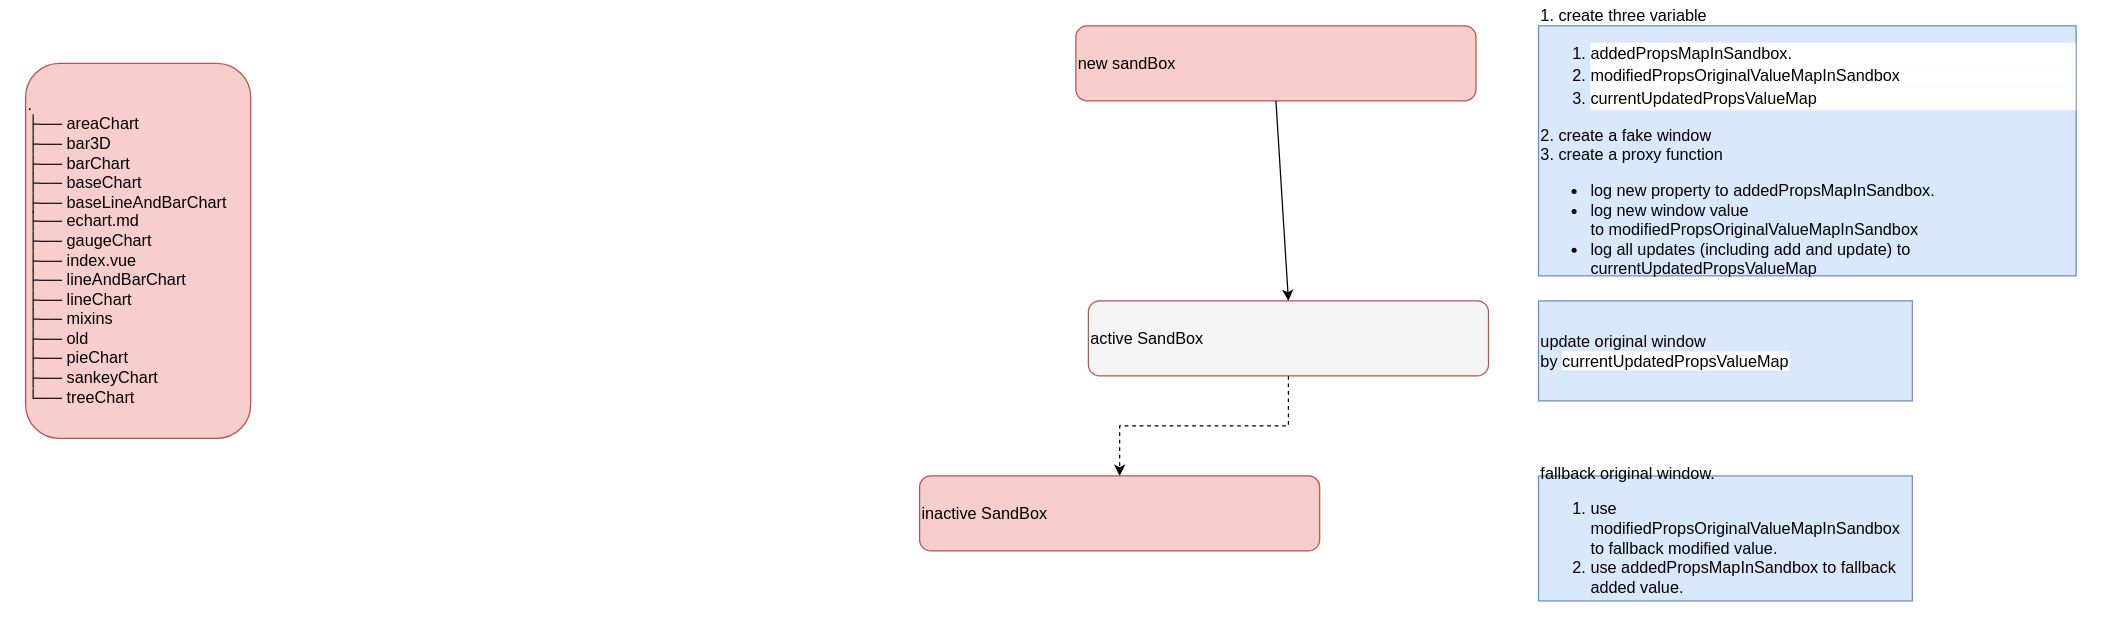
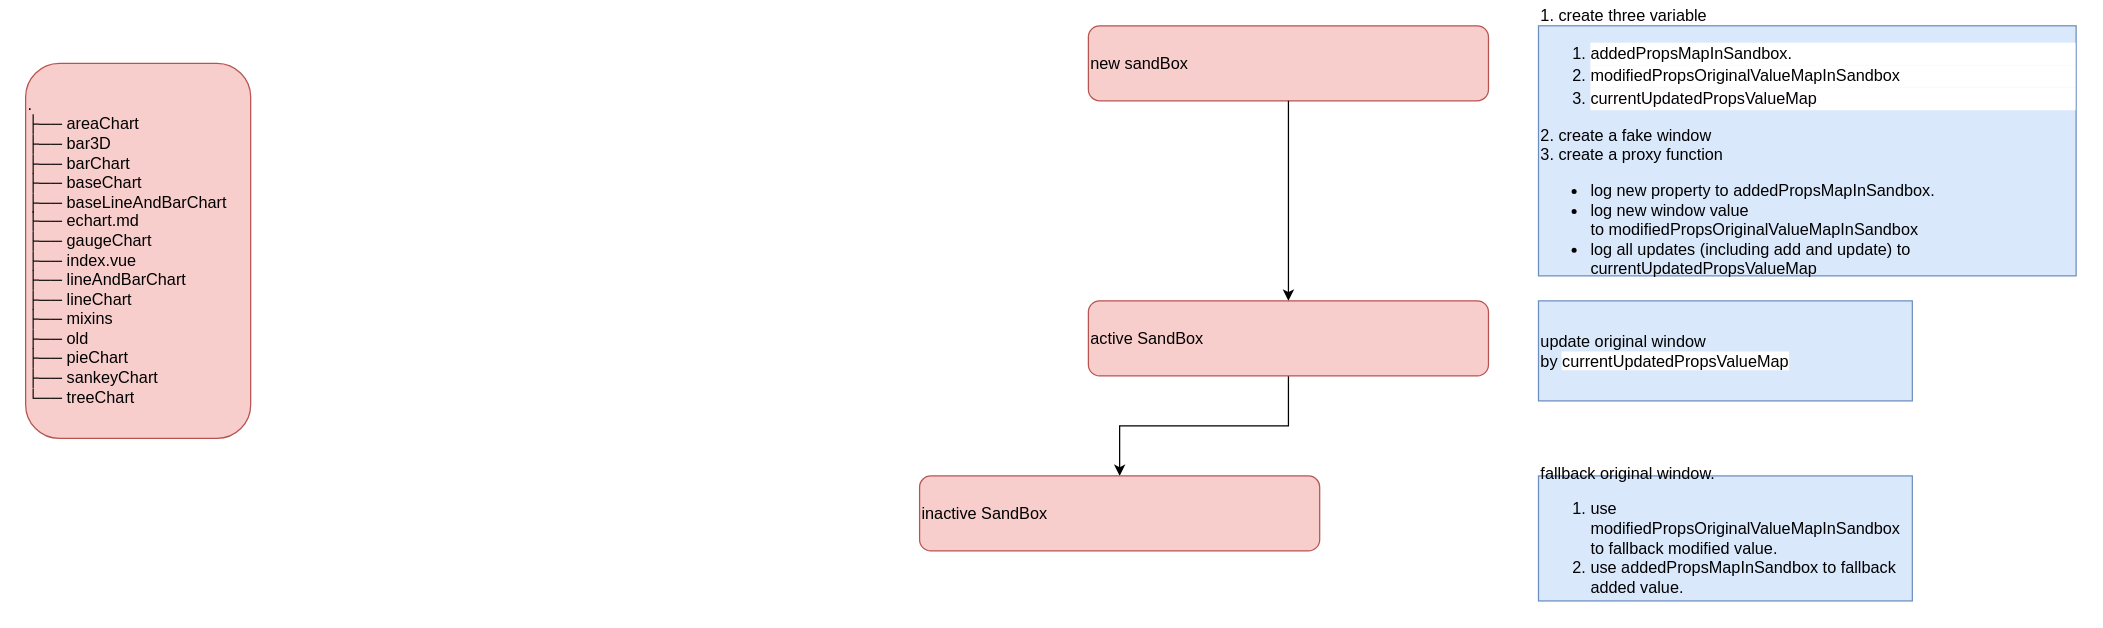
node "new sandBox": moved (1276, 63) -> (1288, 63)
node "active SandBox": fillcolor #f5f5f5 -> #f8cecc
edge "active SandBox" -> "inactive SandBox": style dashed -> solid
